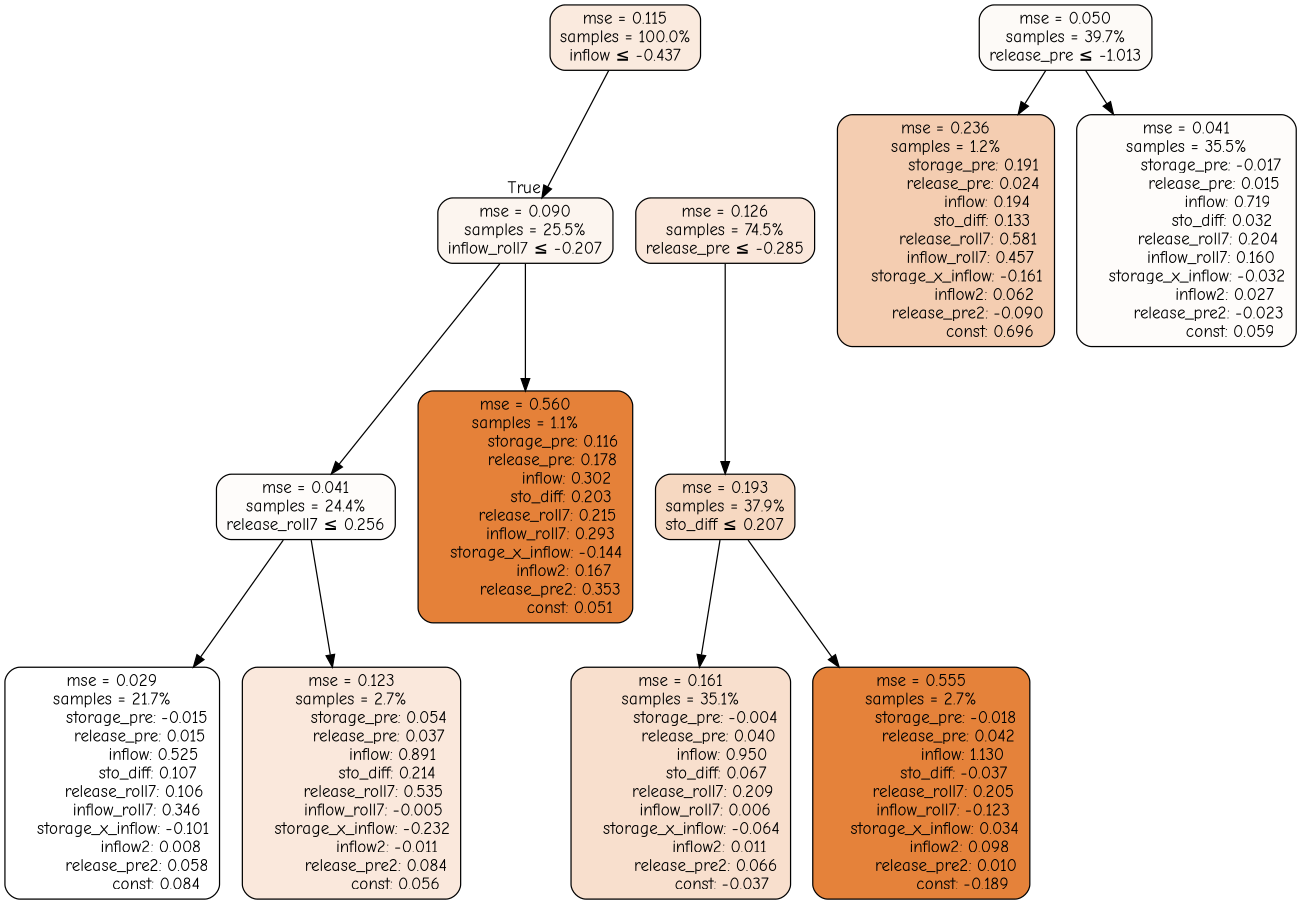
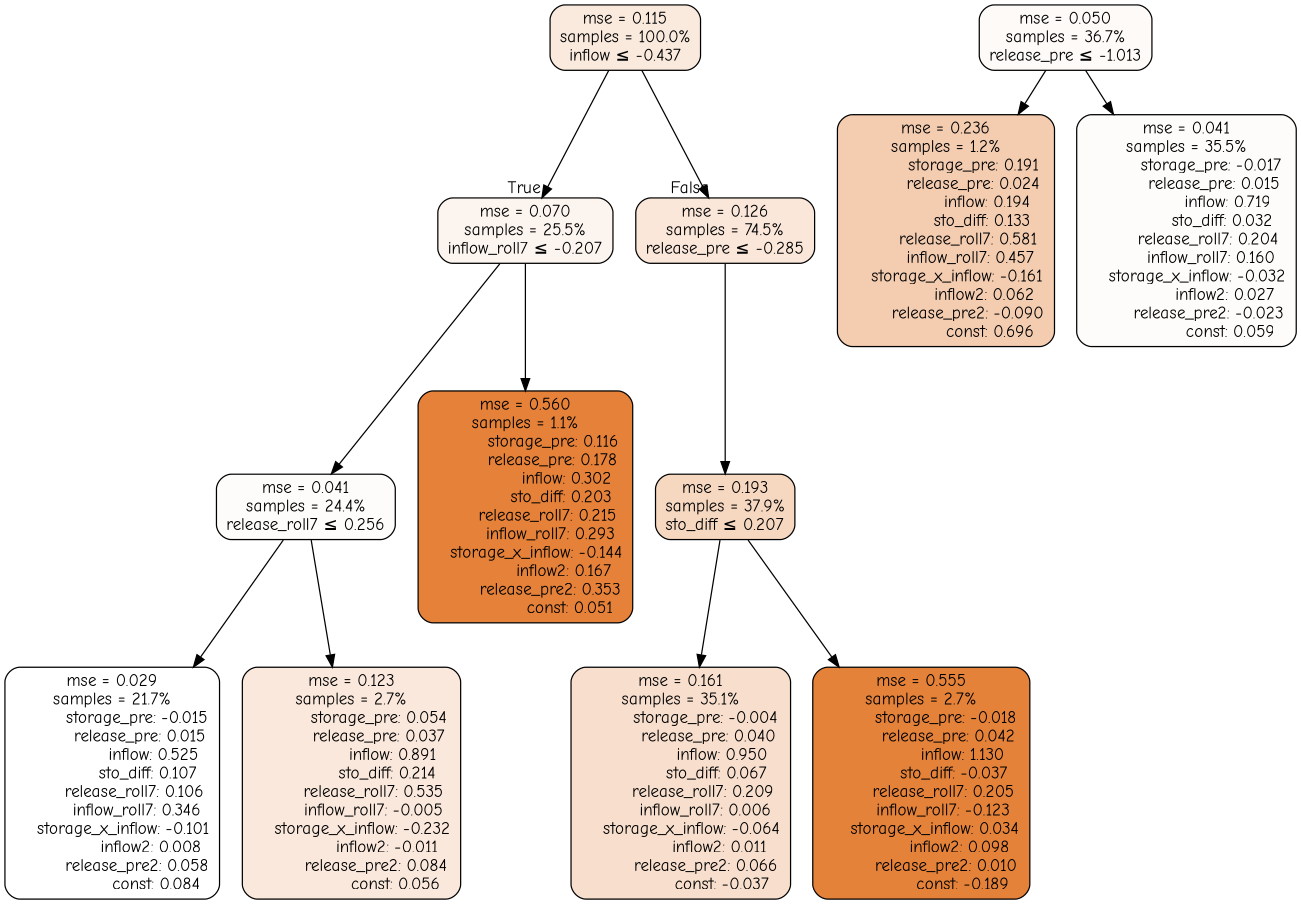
node "mse = 0.050 samples = 39.7% release_pre ≤ -1.013": label "mse = 0.050 samples = 39.7% release_pre ≤ -1.013" -> "mse = 0.050 samples = 36.7% release_pre ≤ -1.013"
edge "mse = 0.115 samples = 100.0% inflow ≤ -0.437" -> "mse = 0.126 samples = 74.5% release_pre ≤ -0.285": added
node "mse = 0.090 samples = 25.5% inflow_roll7 ≤ -0.207": label "mse = 0.090 samples = 25.5% inflow_roll7 ≤ -0.207" -> "mse = 0.070 samples = 25.5% inflow_roll7 ≤ -0.207"
